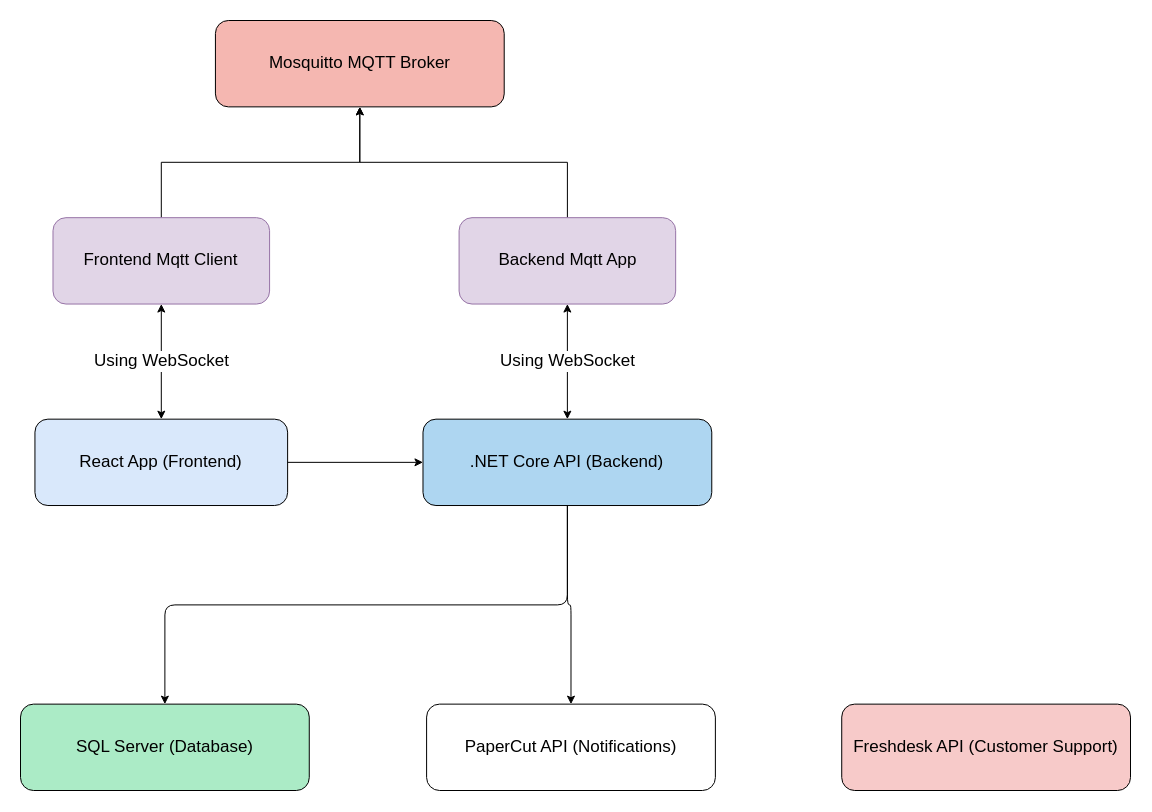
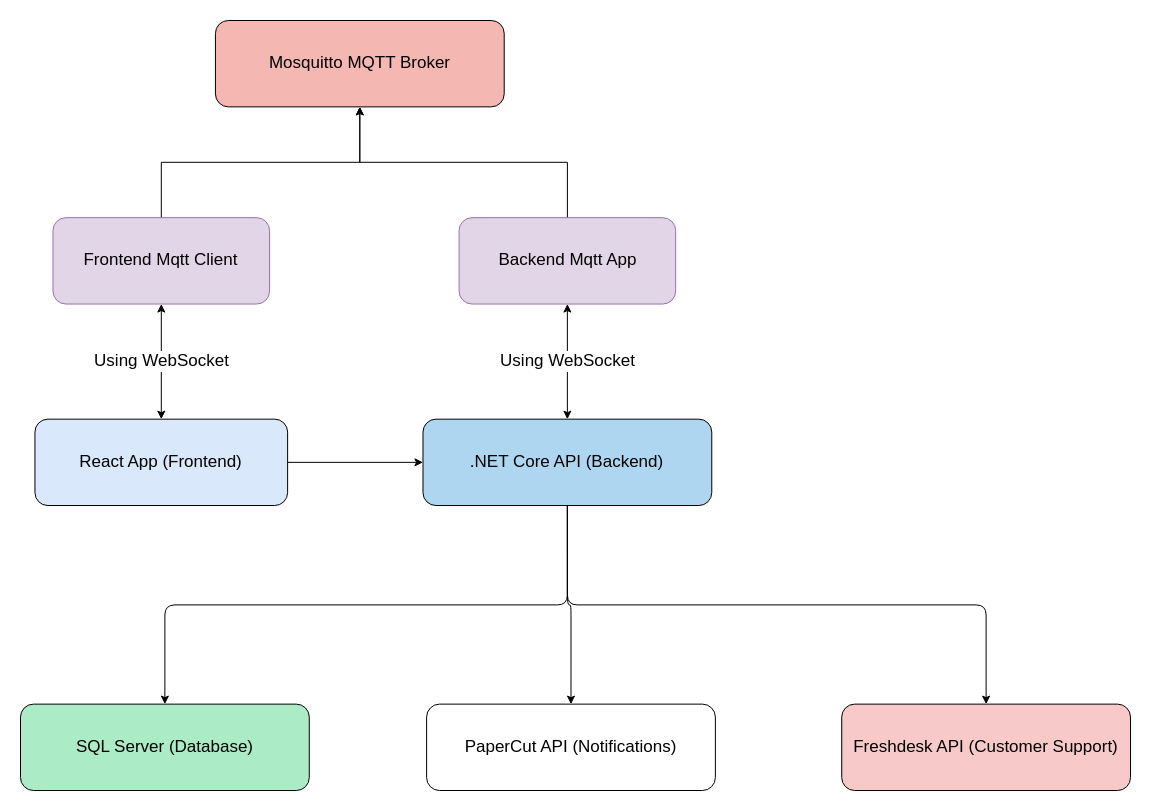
edge ".NET Core API (Backend)" -> "Freshdesk API (Customer Support)": added
